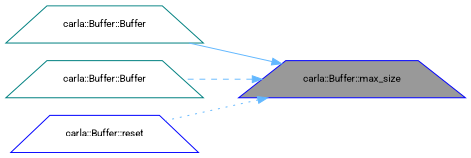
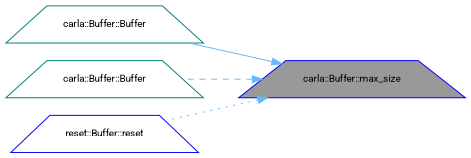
node "carla::Buffer::reset": label "carla::Buffer::reset" -> "reset::Buffer::reset"
